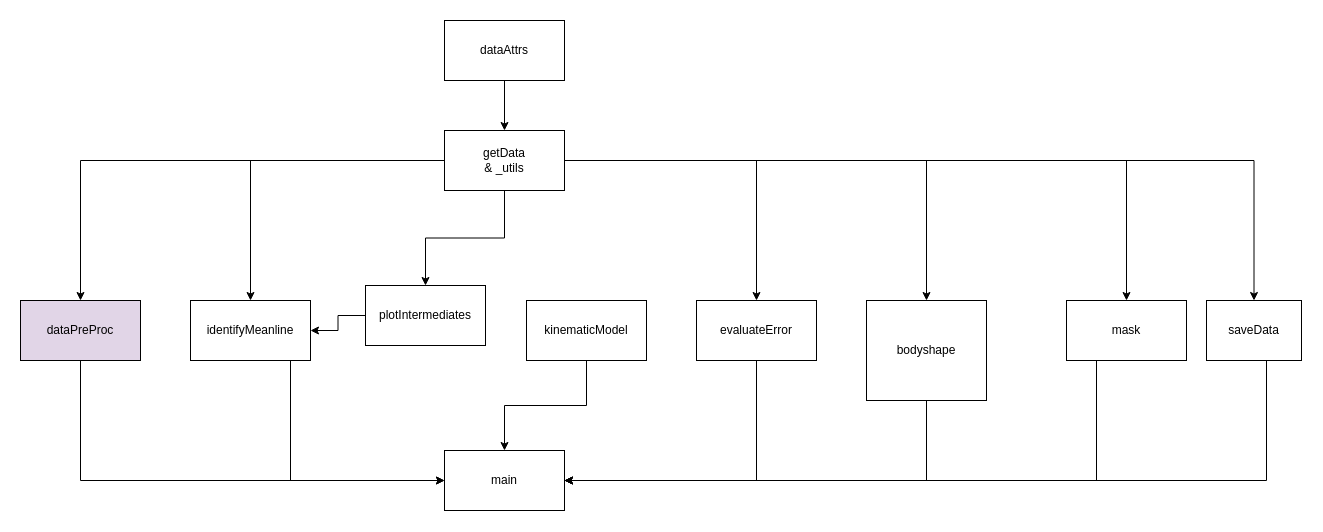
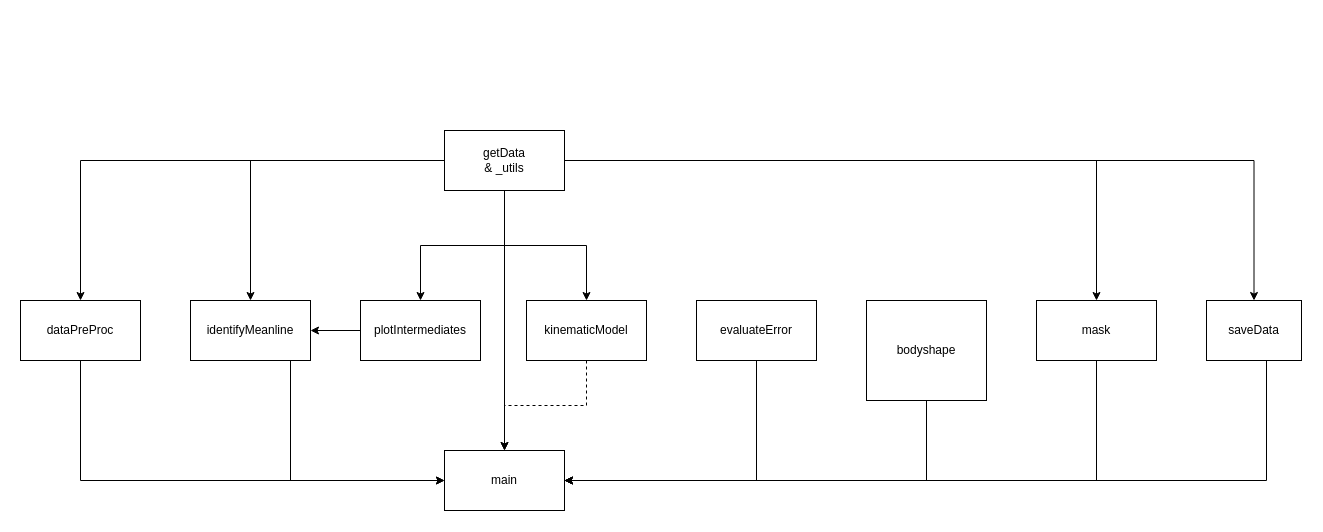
node "dataAttrs": removed
edge "dataAttrs" -> "getData & _utils": removed
edge "getData & _utils" -> "evaluateError": removed
edge "getData & _utils" -> "bodyshape": removed
edge "getData & _utils" -> "kinematicModel": added
node "plotIntermediates": moved (426, 316) -> (421, 331)
edge "getData & _utils" -> "main": added
node "dataPreProc": fillcolor #e1d5e7 -> #ffffff
node "mask": moved (1127, 331) -> (1097, 331)
edge "kinematicModel" -> "main": style solid -> dashed
